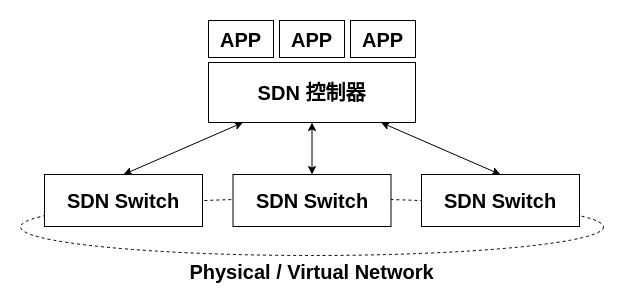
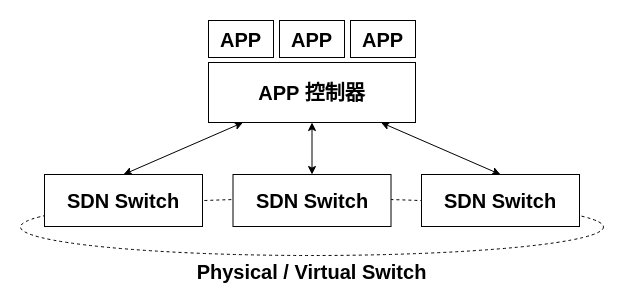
node "SDN 控制器": label "SDN 控制器" -> "APP 控制器"
node "Physical / Virtual Network": label "Physical / Virtual Network" -> "Physical / Virtual Switch"
